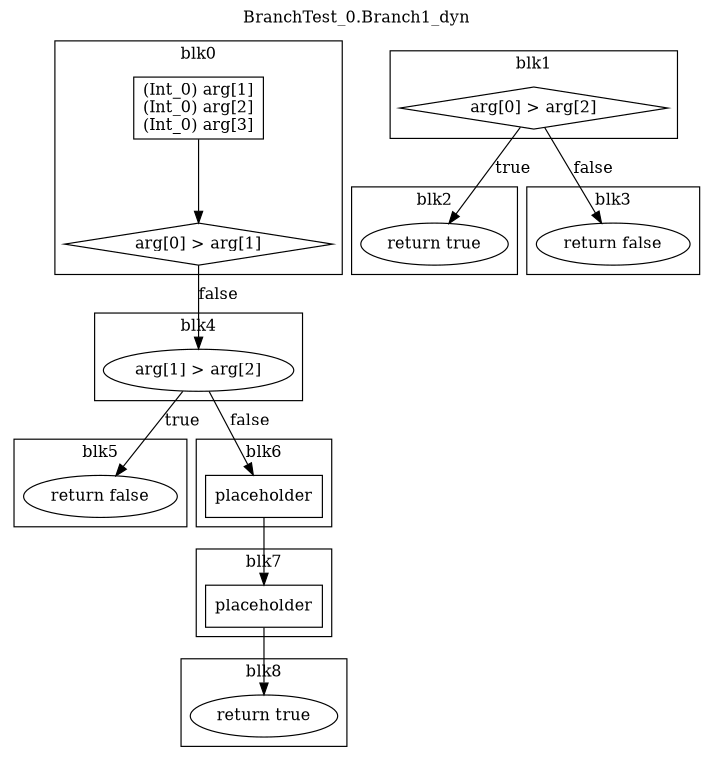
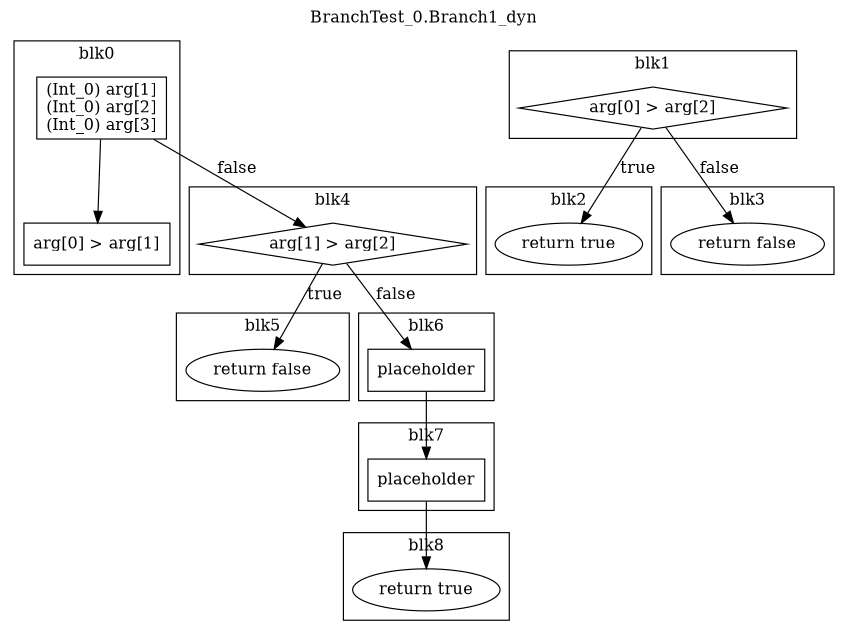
node "arg[0] > arg[1]": shape diamond -> box
edge "arg[0] > arg[1]" -> "arg[1] > arg[2]": now "(Int_0) arg[1] (Int_0) arg[2] (Int_0) arg[3]" -> "arg[1] > arg[2]"
node "arg[1] > arg[2]": shape ellipse -> diamond
